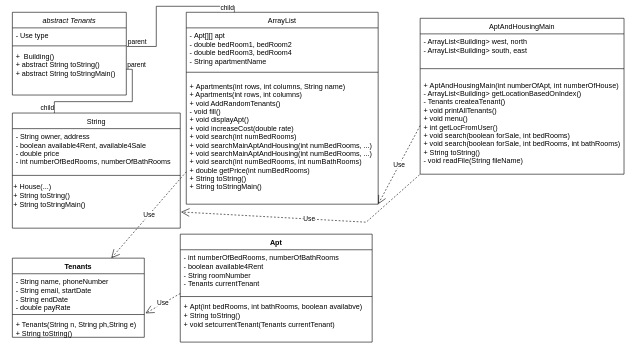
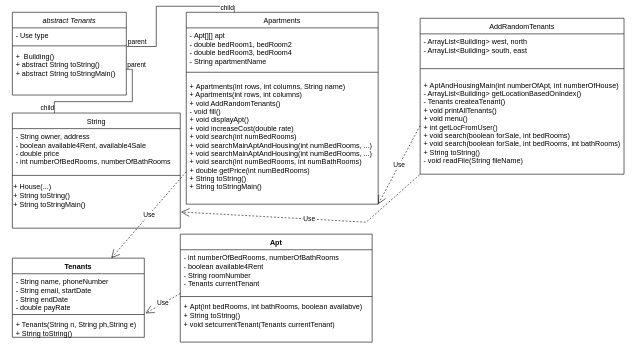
node "ArrayList": label "ArrayList" -> "Apartments"
node "AptAndHousingMain": label "AptAndHousingMain" -> "AddRandomTenants"
